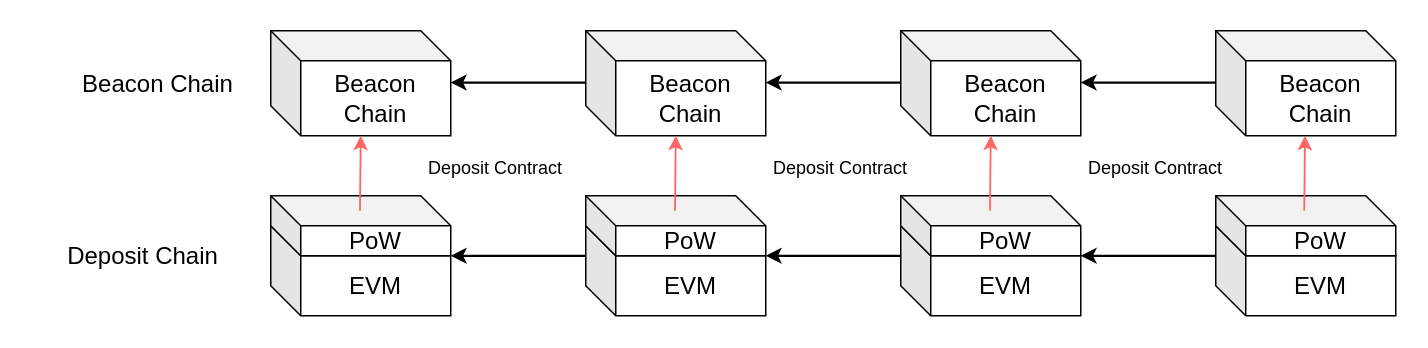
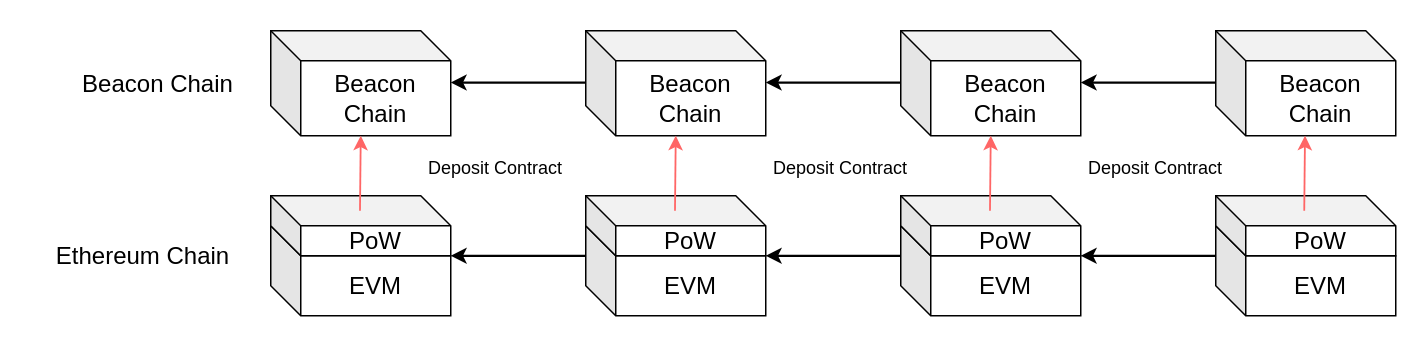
node "Deposit Chain": label "Deposit Chain" -> "Ethereum Chain"
